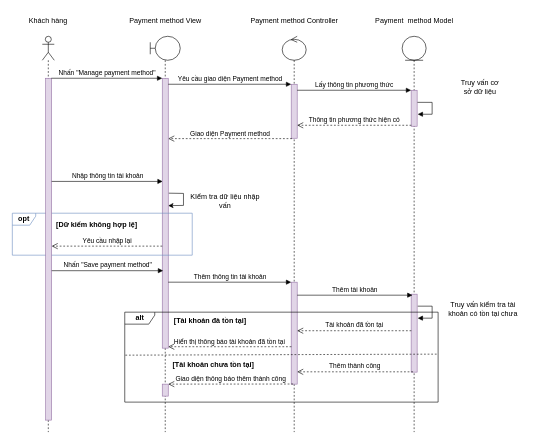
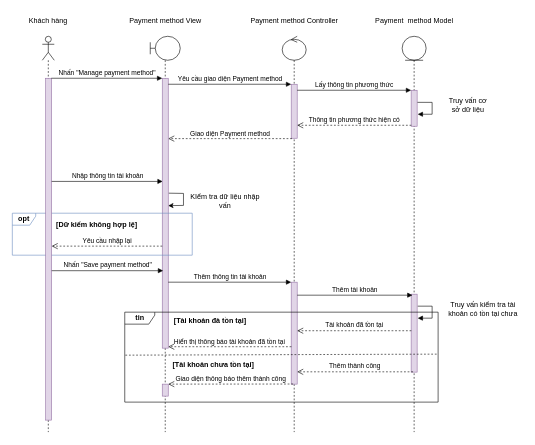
node "Truy vấn cơ sở dữ liệu": moved (480, 87) -> (468, 105)
node "alt": label "alt" -> "tin"
